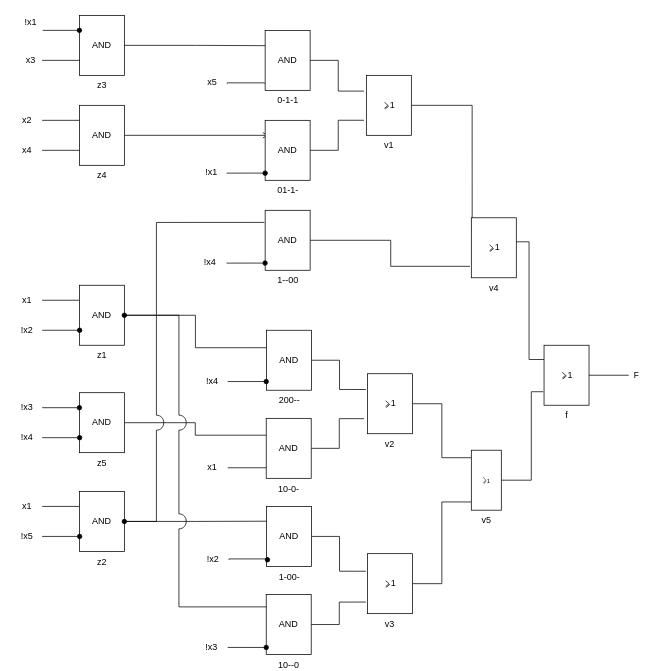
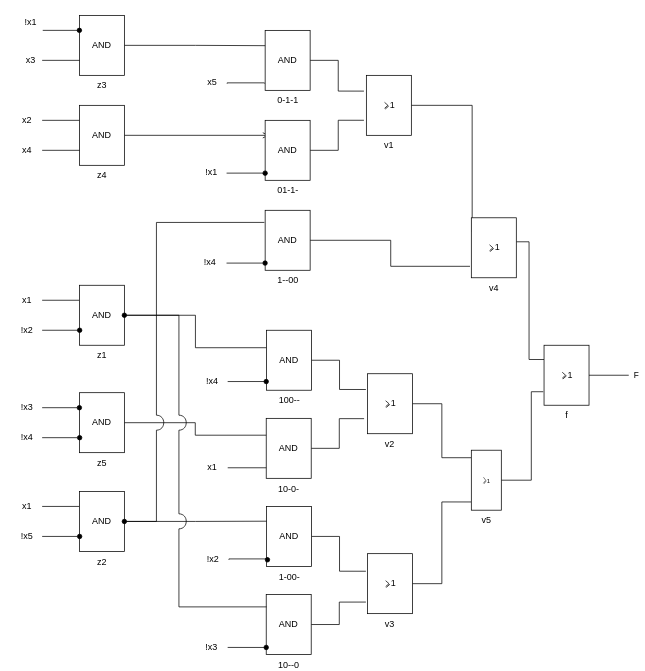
node "200--": label "200--" -> "100--"
